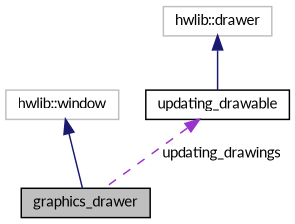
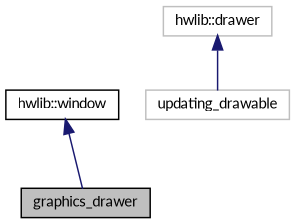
node "hwlib::window": color grey75 -> black
node "updating_drawable": color black -> grey75
edge "graphics_drawer" -> "updating_drawable": removed, label "updating_drawings"
